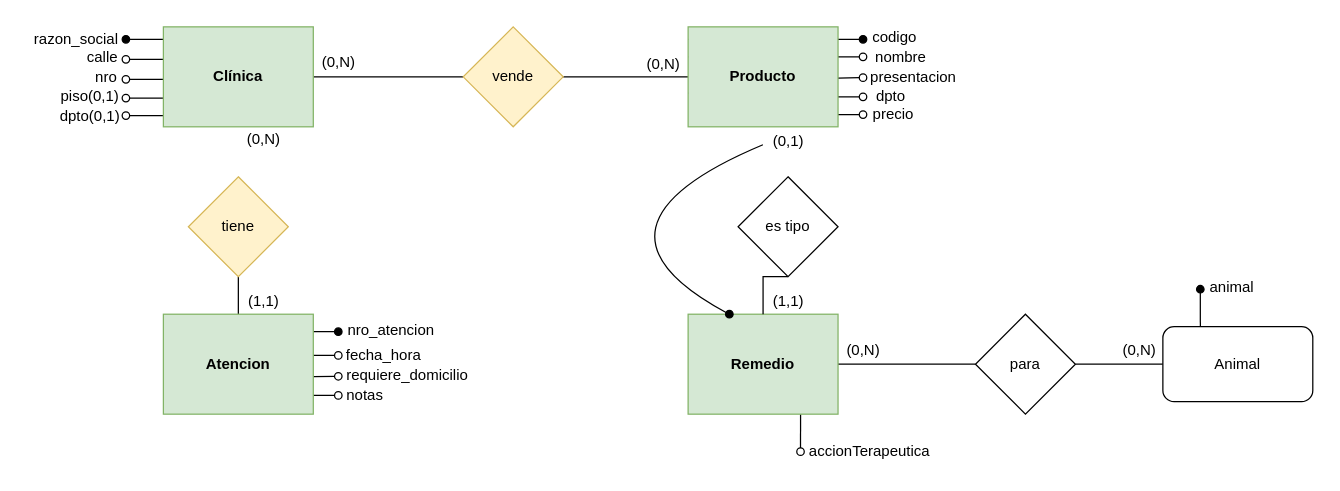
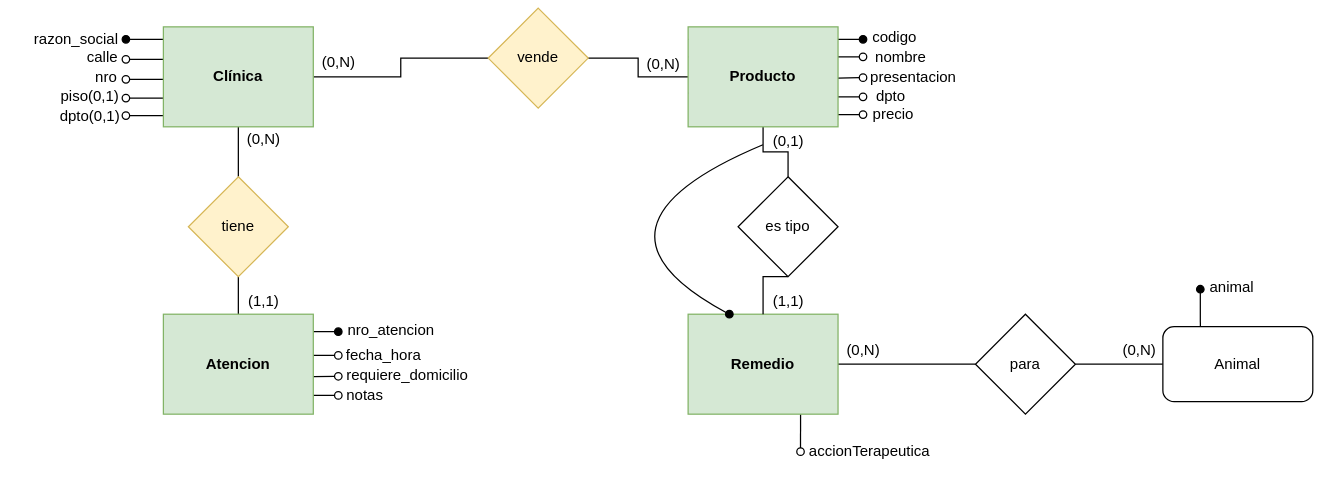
node "vende": moved (513, 77) -> (538, 58)
edge "Clínica" -- "tiene": added
edge "Producto" -- "es tipo": added
